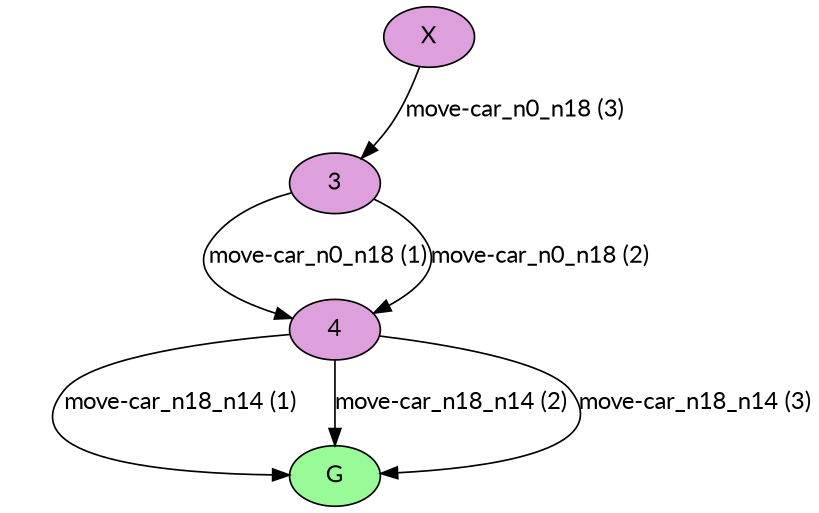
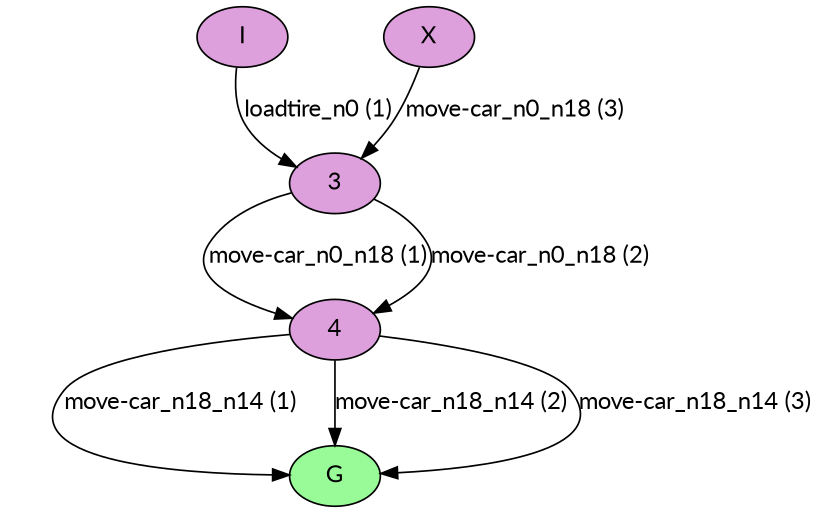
node "I": added
